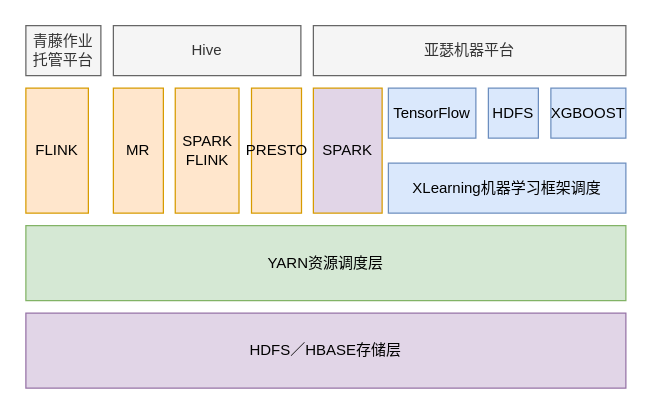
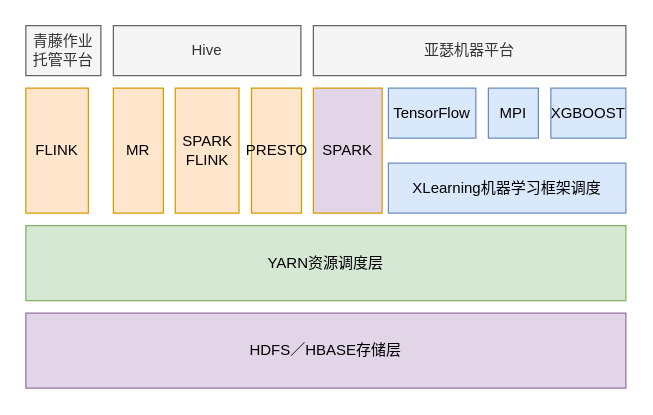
node "HDFS": label "HDFS" -> "MPI"
